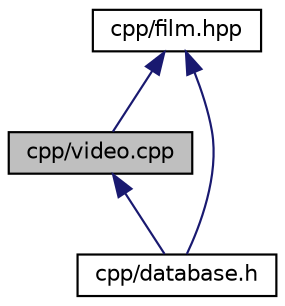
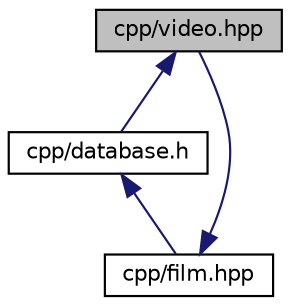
node "cpp/video.cpp": label "cpp/video.cpp" -> "cpp/video.hpp"
edge "cpp/database.h" -> "cpp/film.hpp": reversed
